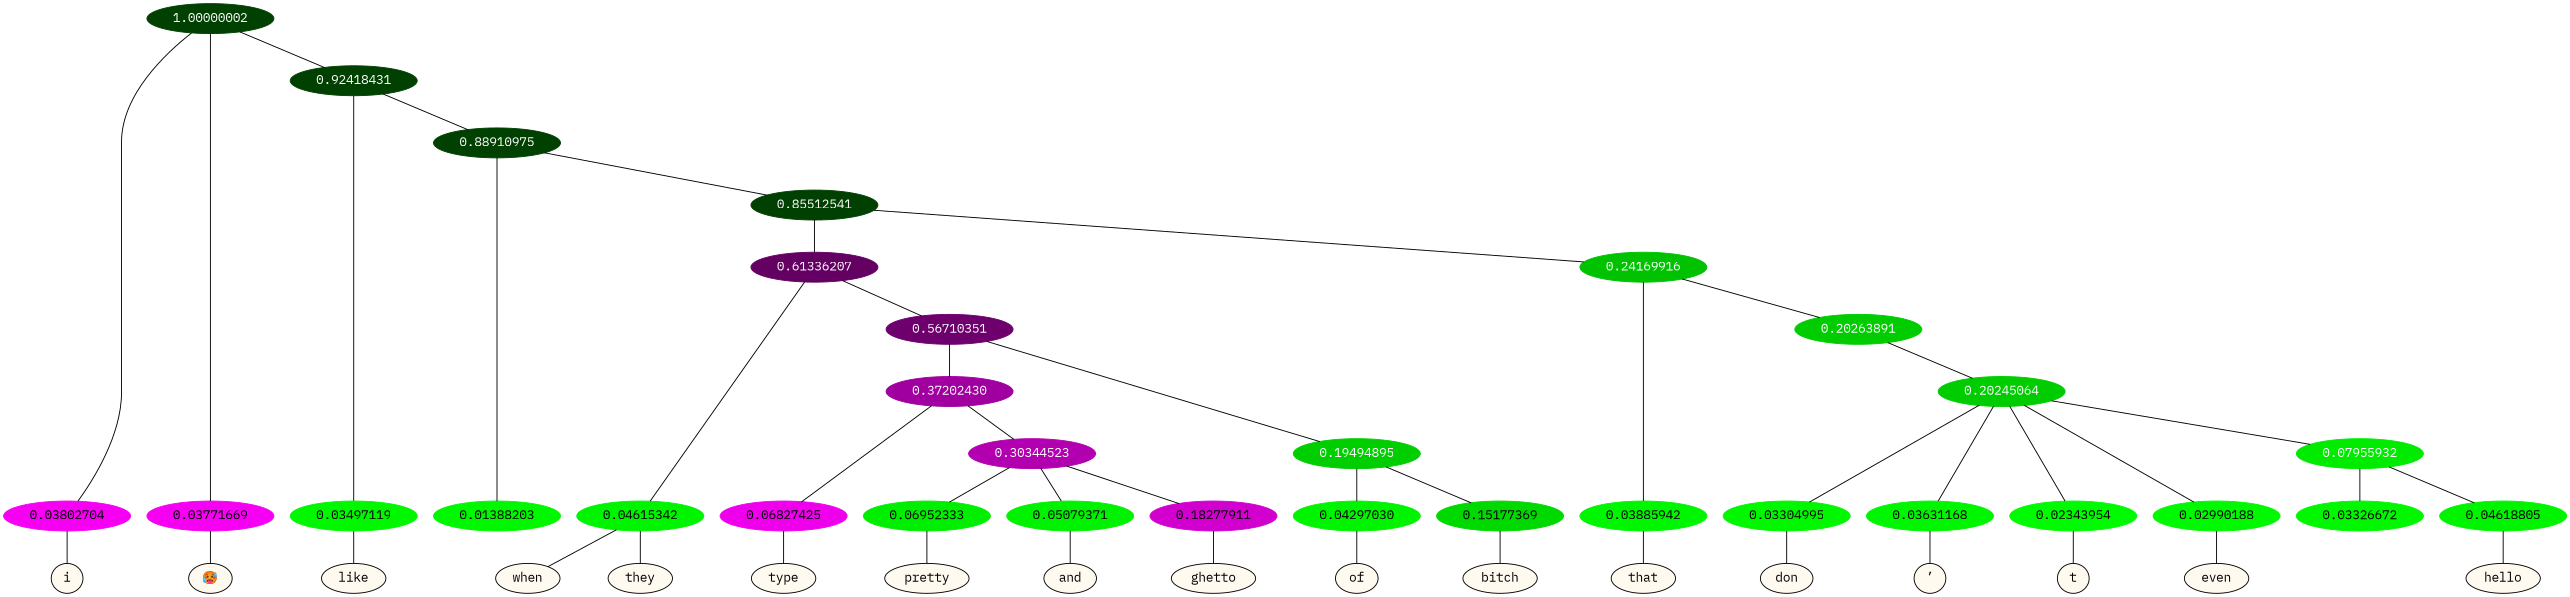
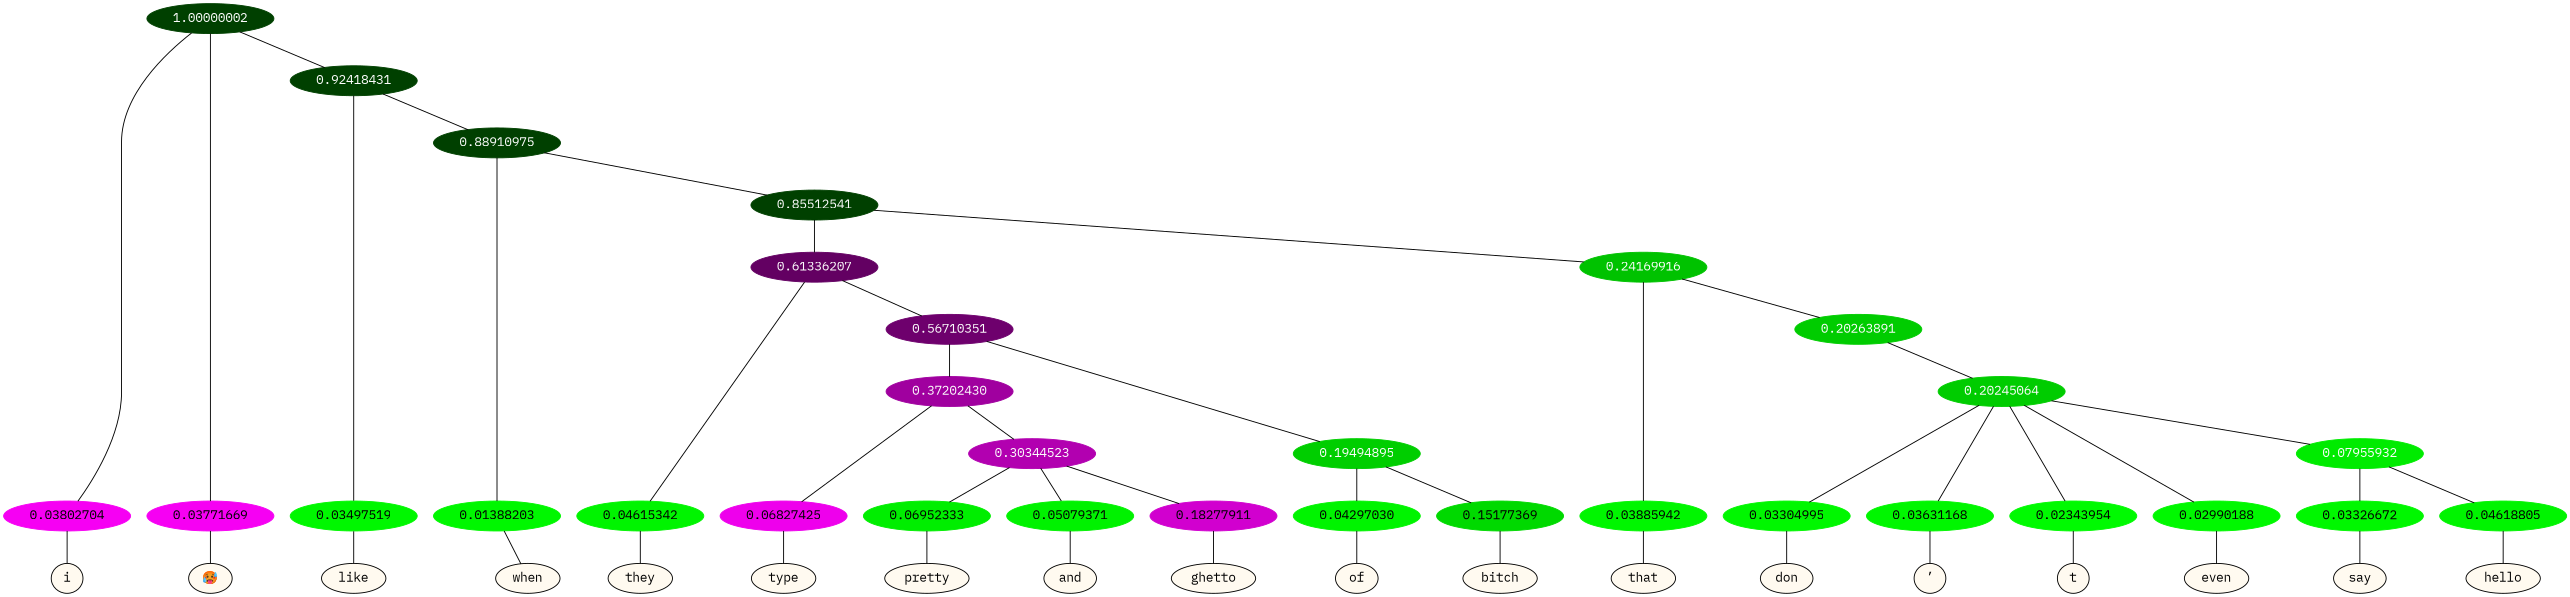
node "0.03497119": label "0.03497119" -> "0.03497519"
edge "0.04615342" -- "when": now "0.01388203" -- "when"
node "say": added
